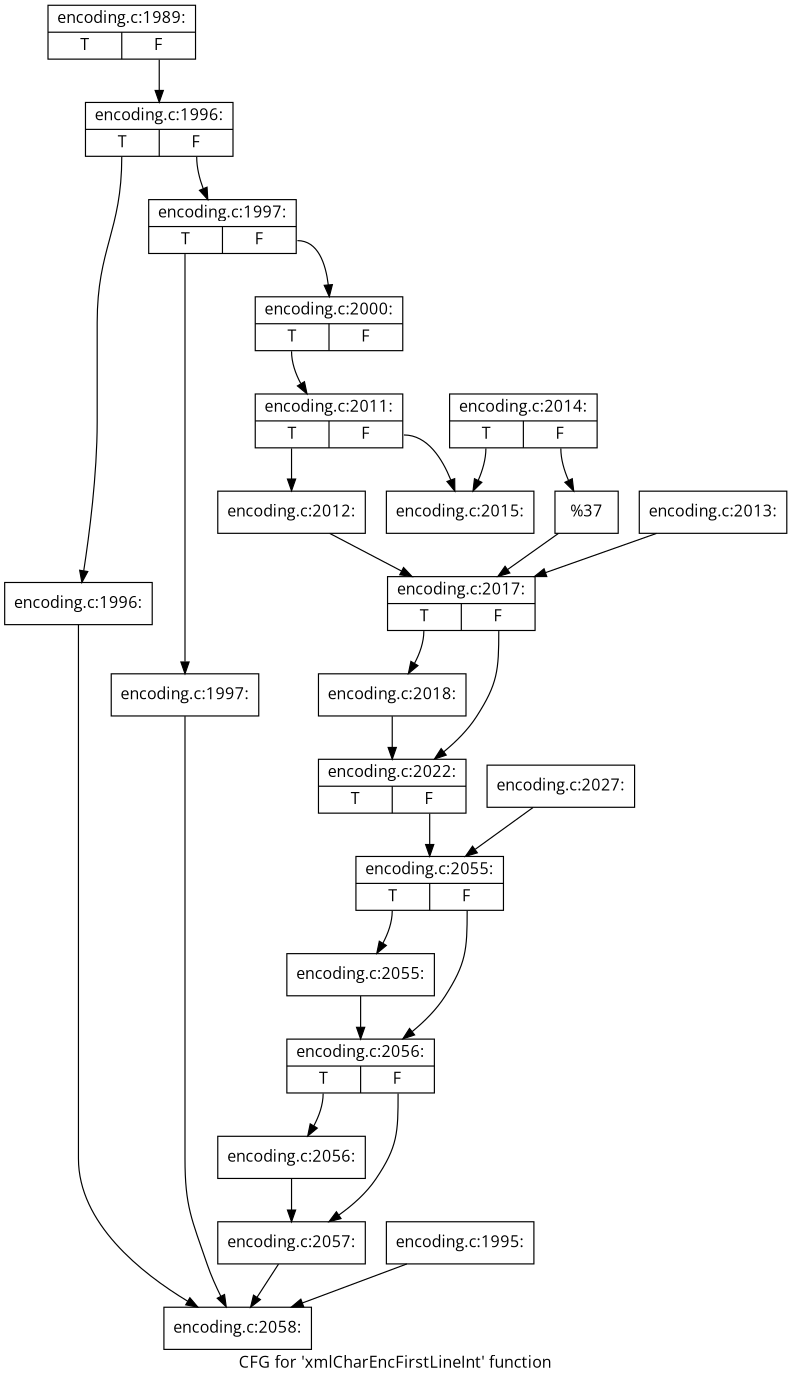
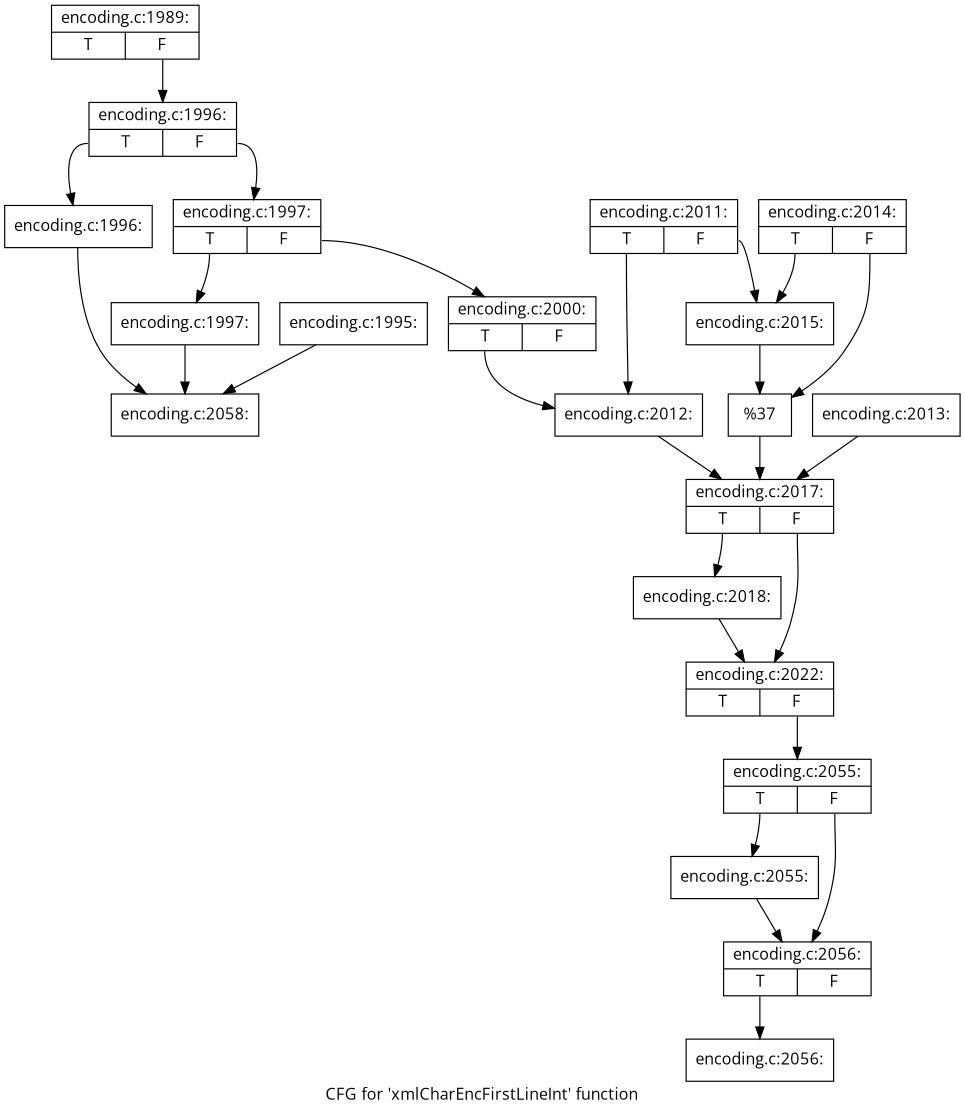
edge "encoding.c:2015:" -> "%37": added
edge "encoding.c:2000:" -> "encoding.c:2011:": now "encoding.c:2000:" -> "encoding.c:2012:"
node "encoding.c:2027:": removed
node "encoding.c:2057:": removed
